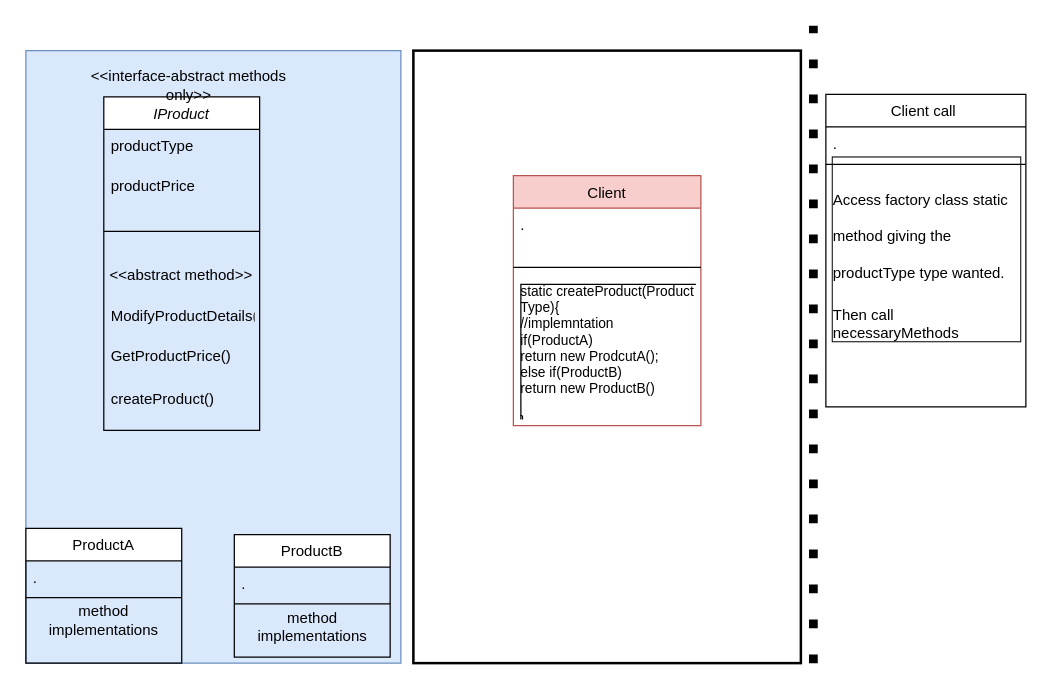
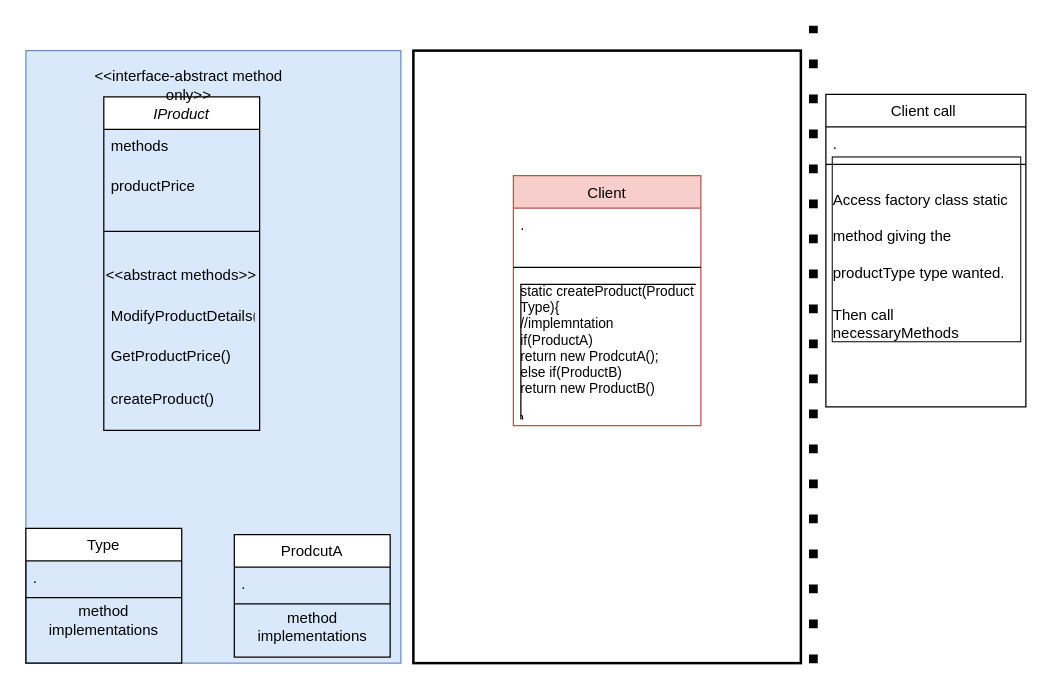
node "<<interface-abstract methods only>>": label "<<interface-abstract methods only>>" -> "<<interface-abstract method only>>"
node "productType": label "productType" -> "methods"
node "<<abstract method>>": label "<<abstract method>>" -> "<<abstract methods>>"
node "ProductA": label "ProductA" -> "Type"
node "ProductB": label "ProductB" -> "ProdcutA"
